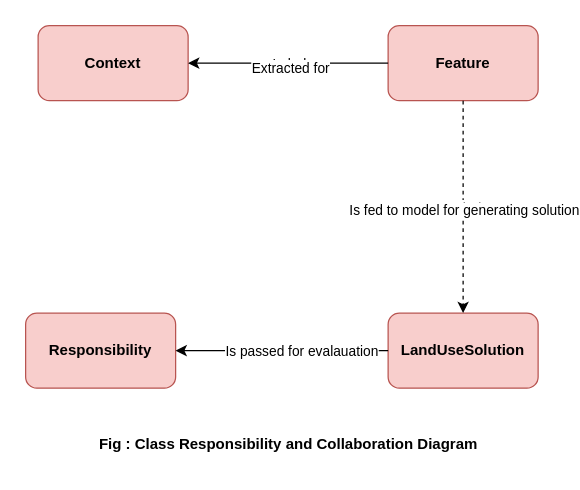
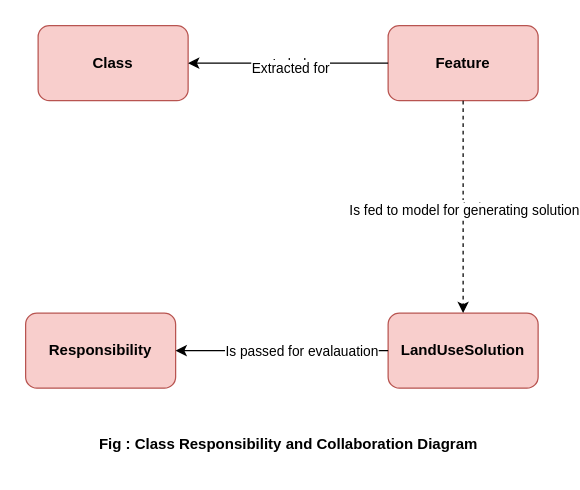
node "Context": label "Context" -> "Class"
